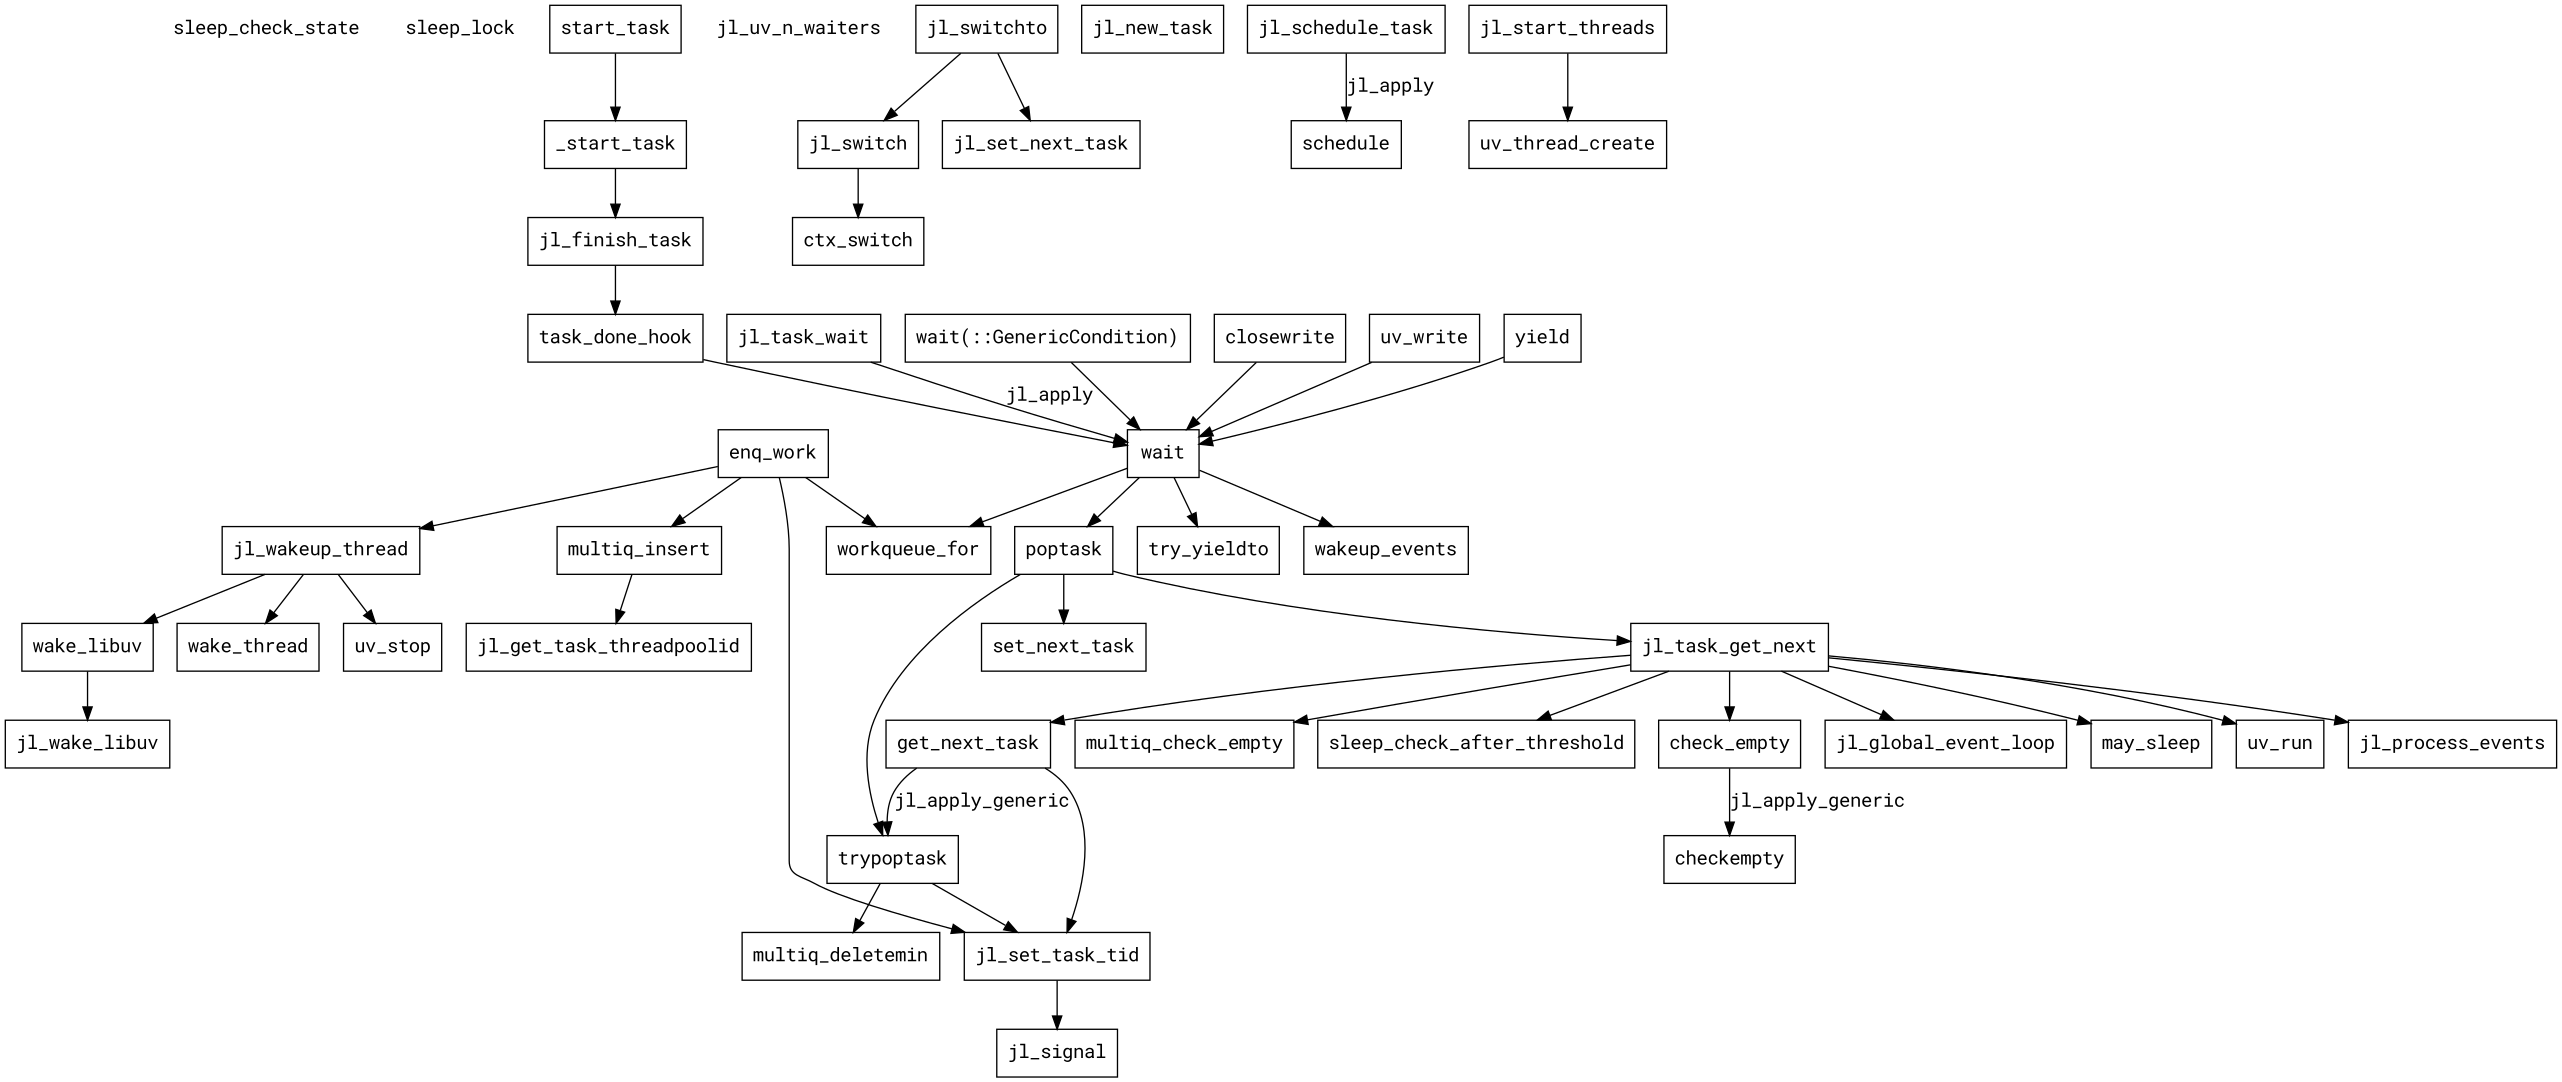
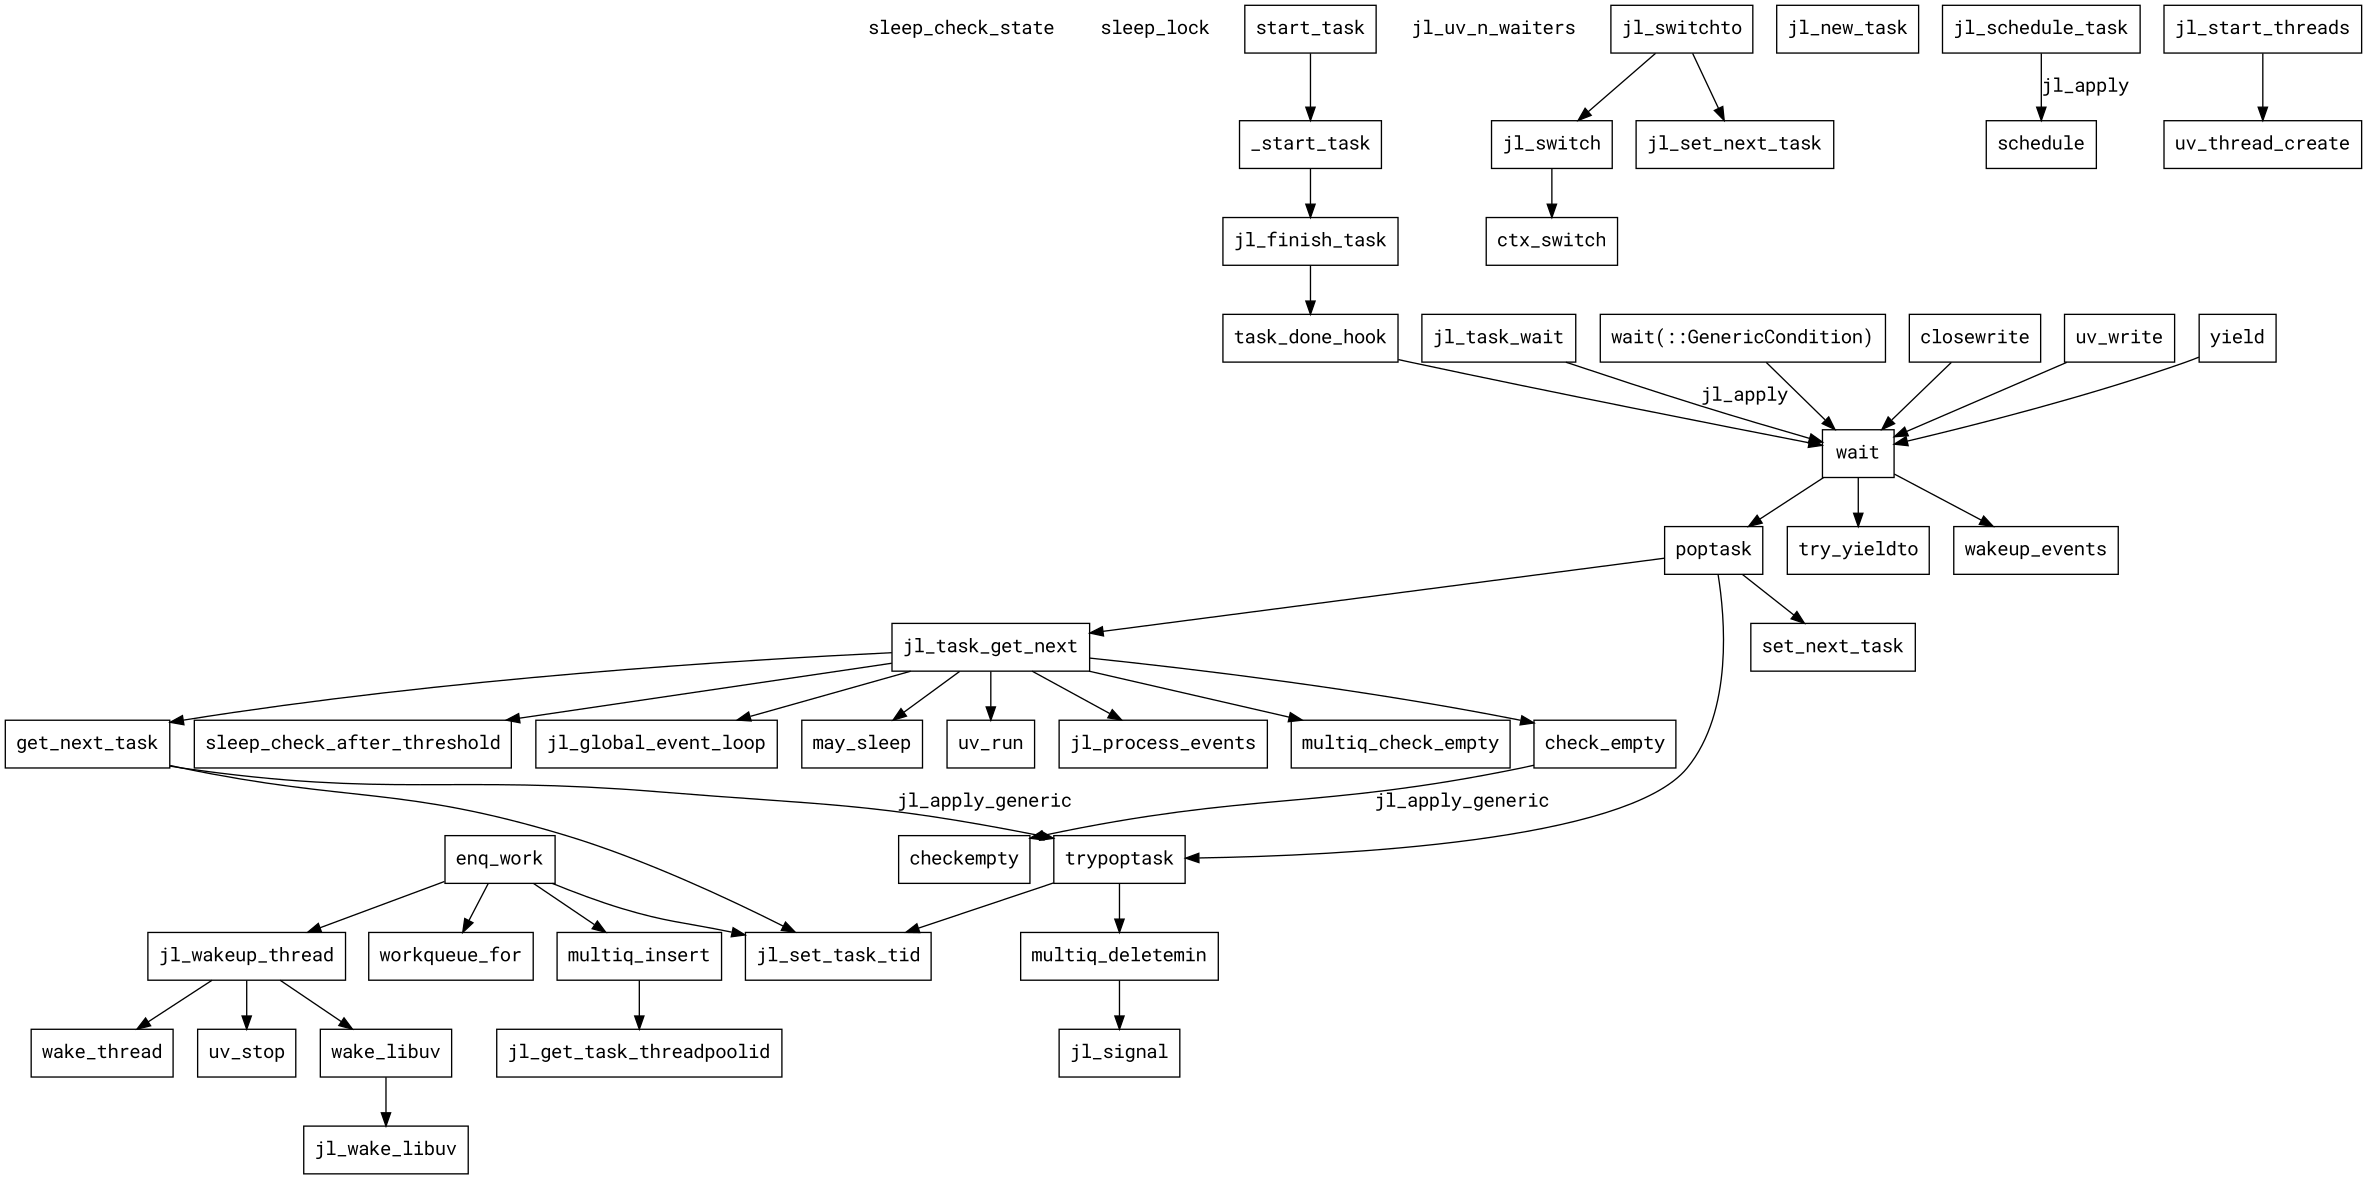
edge "wait" -> "workqueue_for": removed
edge "jl_set_task_tid" -> "jl_signal": now "multiq_deletemin" -> "jl_signal"
